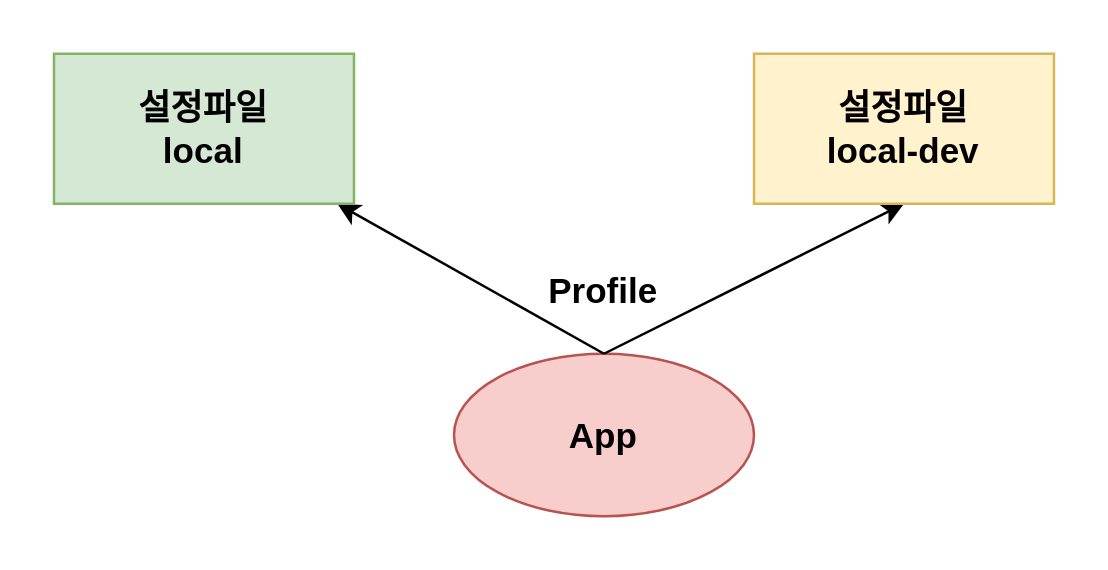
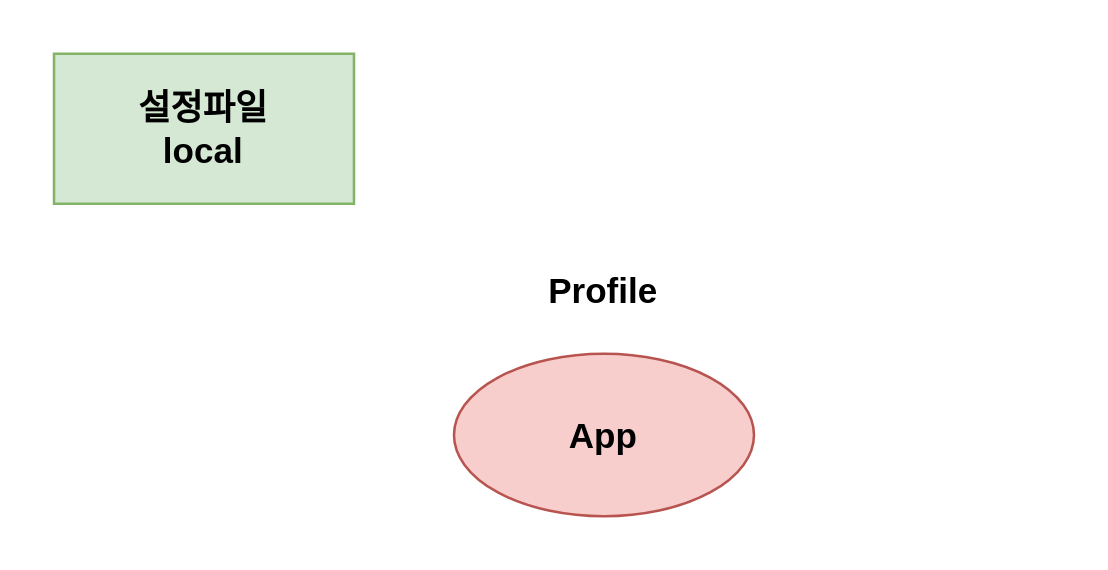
node "설정파일 local-dev": removed
edge "App" -> "설정파일 local": removed
edge "App" -> "설정파일 local-dev": removed
